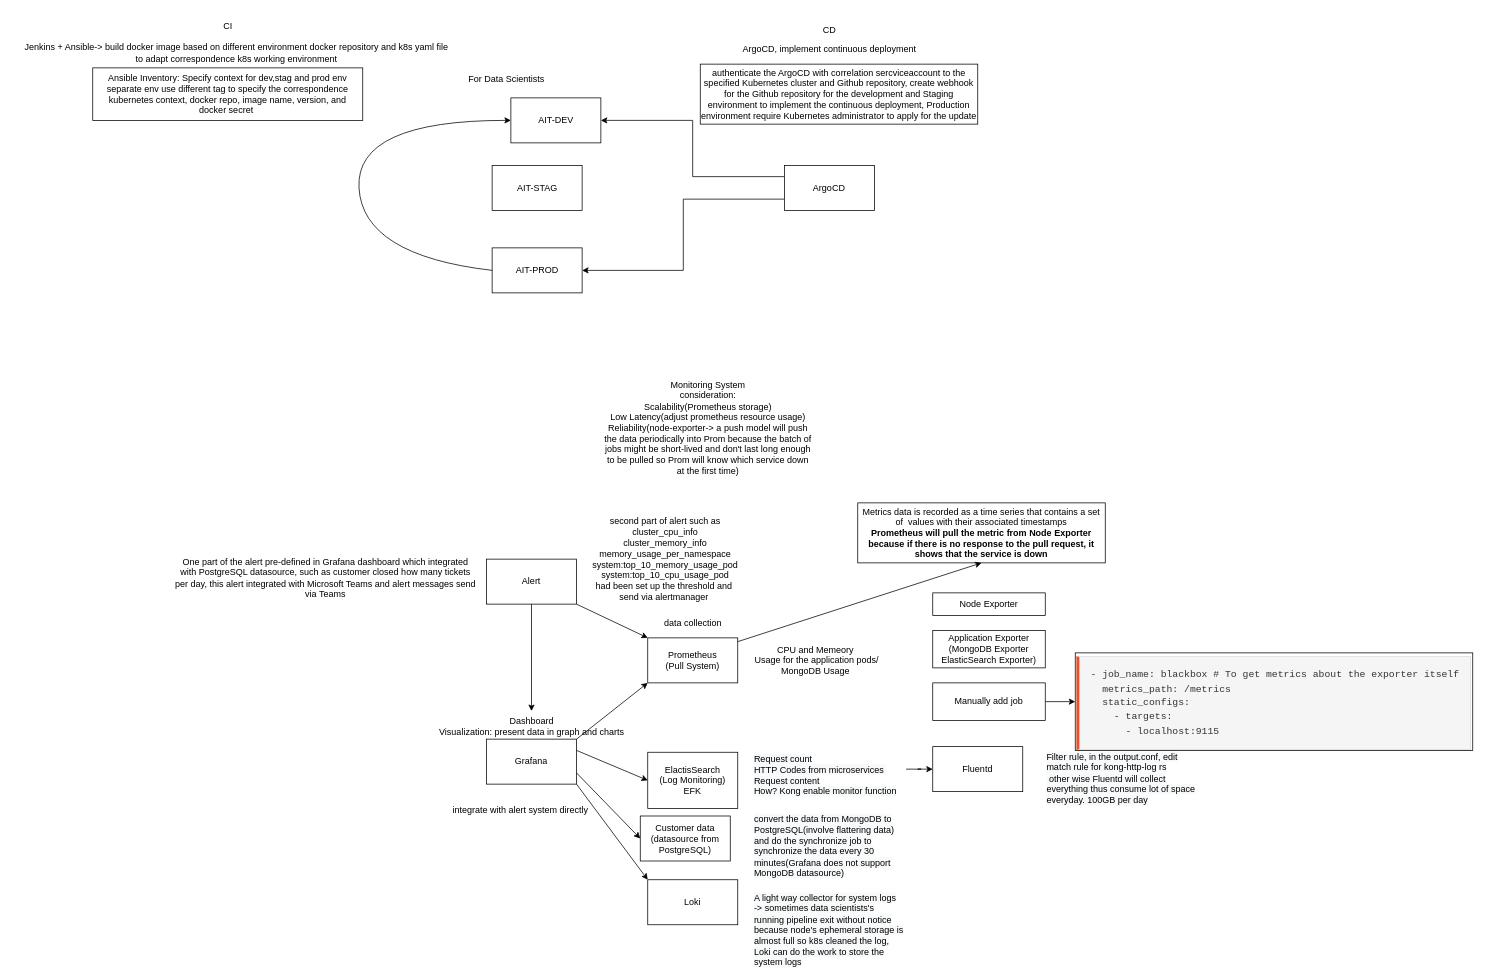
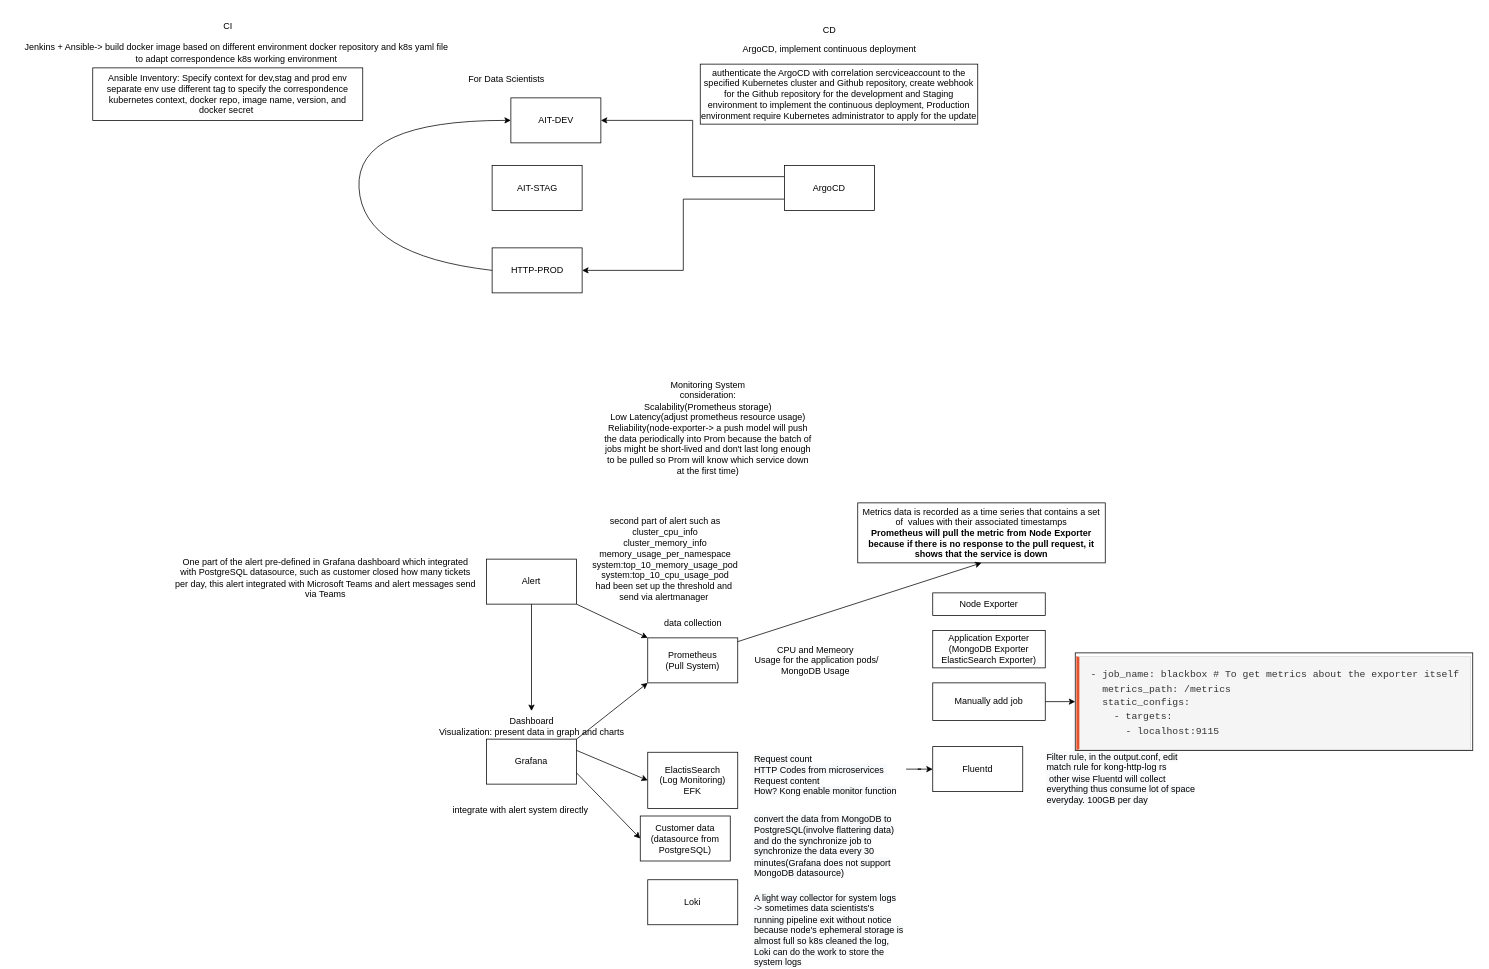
node "AIT-PROD": label "AIT-PROD" -> "HTTP-PROD"
edge "Grafana" -> "Loki": removed
